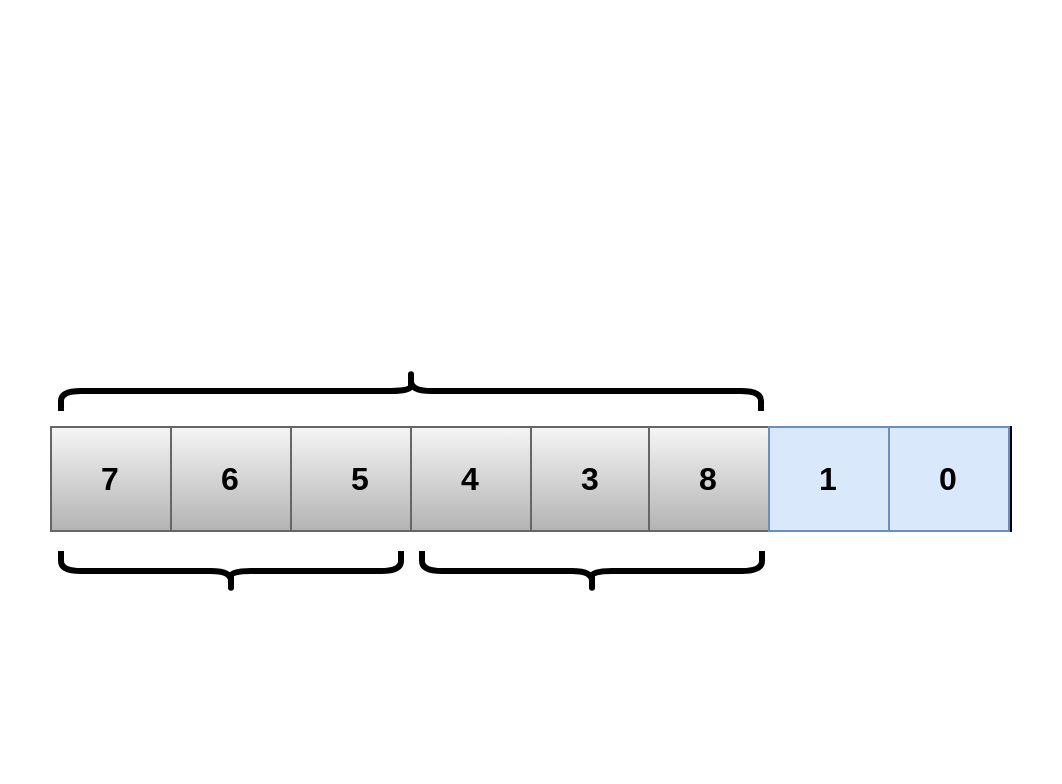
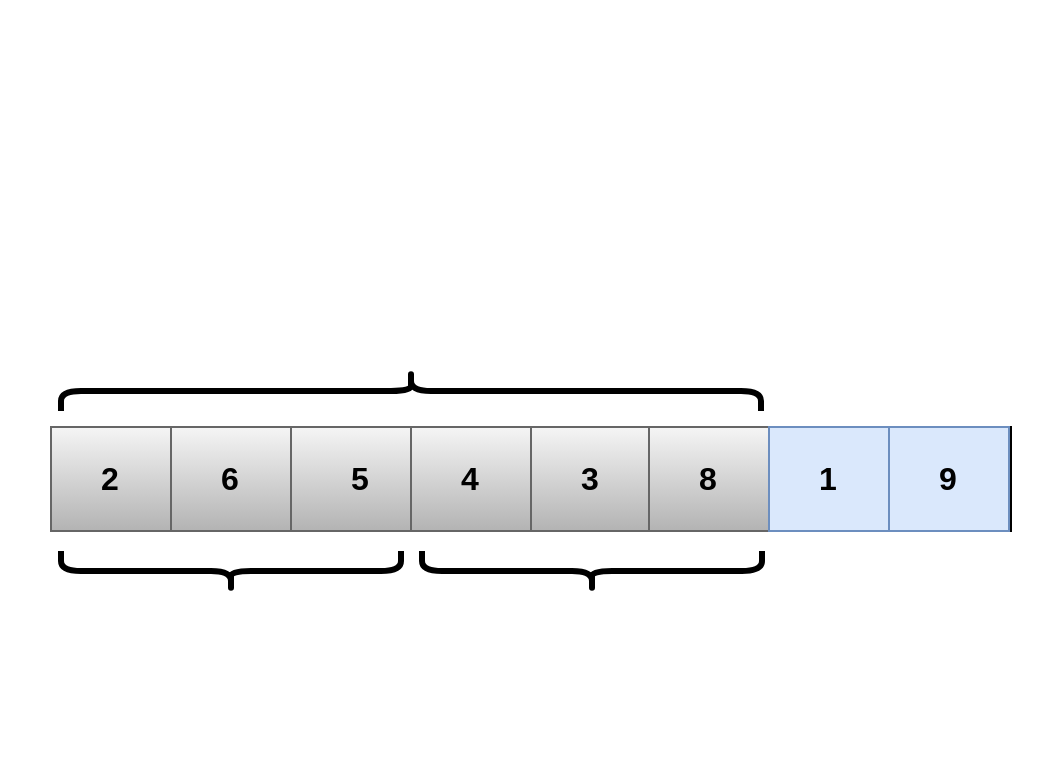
node "7": label "7" -> "2"
node "0": label "0" -> "9"
